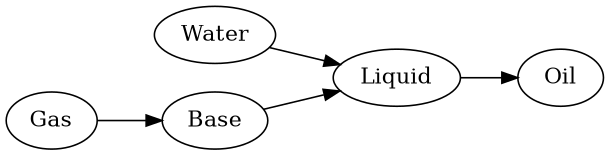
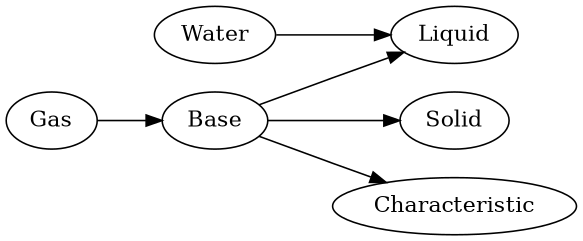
node "Oil": removed
node "Solid": added
node "Characteristic": added
